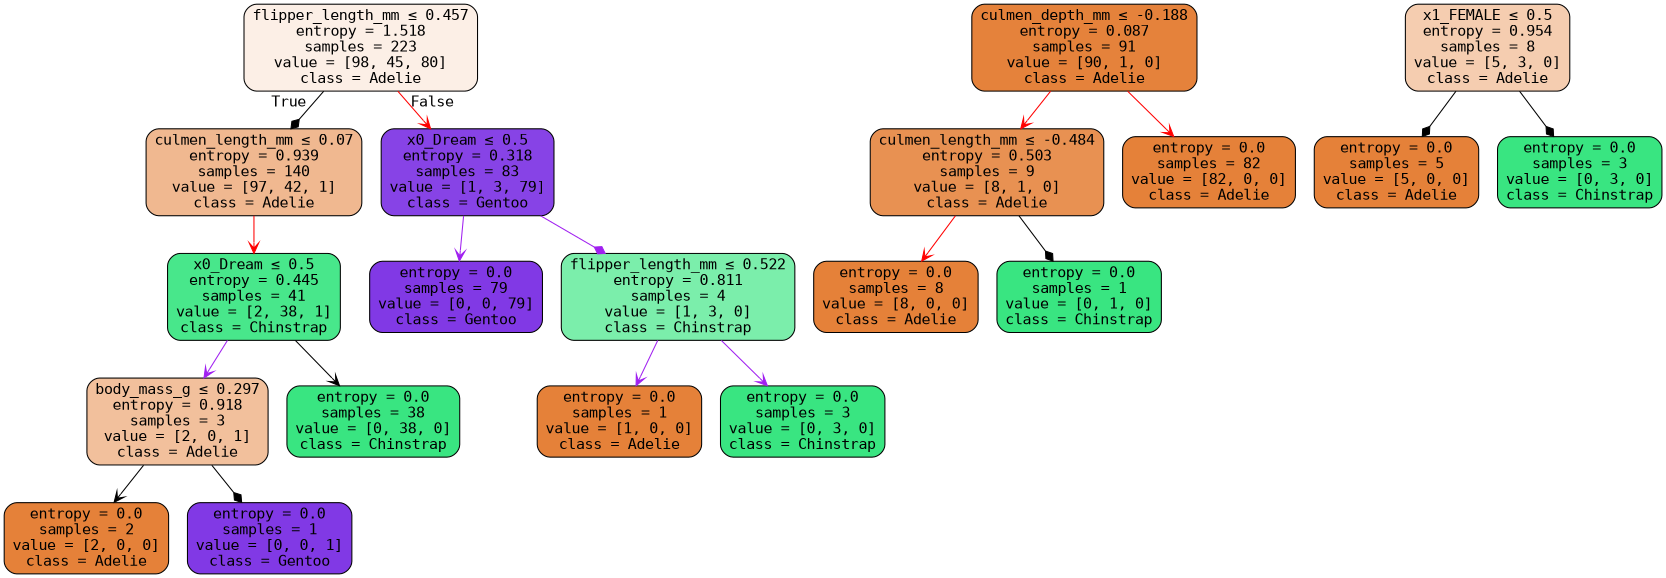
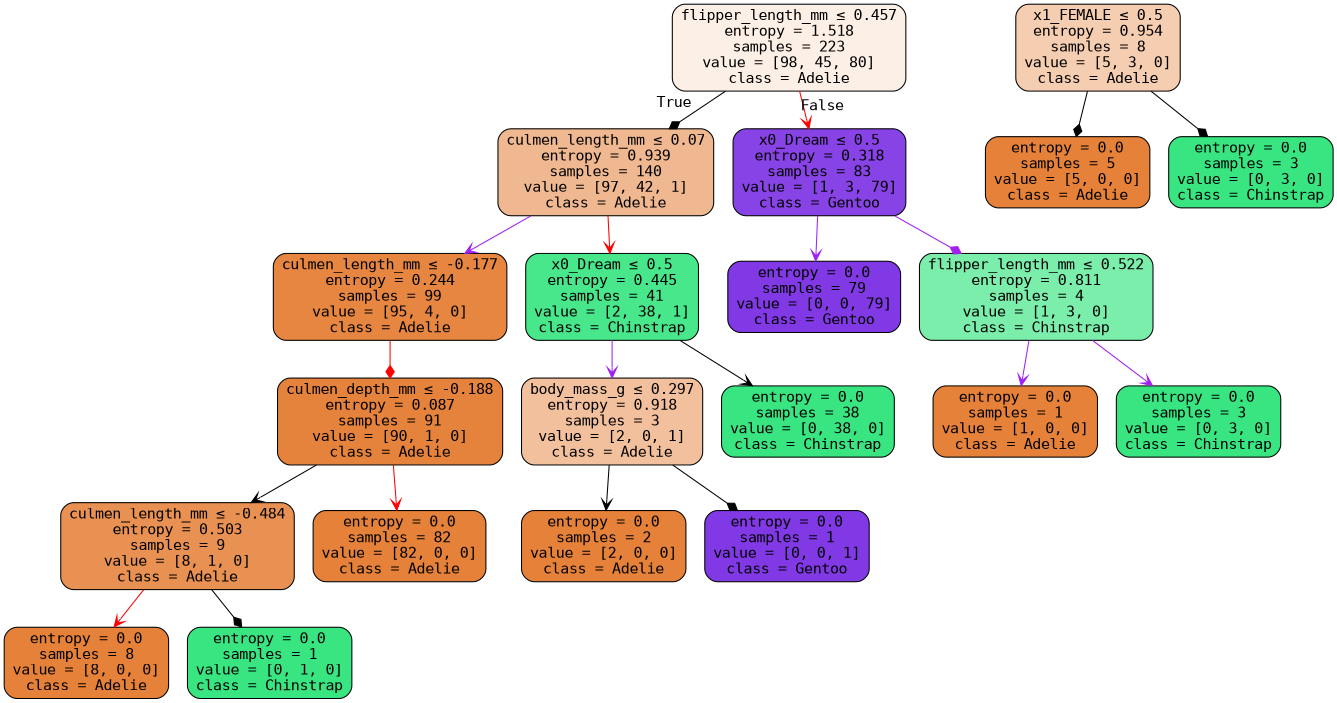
edge "culmen_depth_mm ≤ -0.188" -> "culmen_length_mm ≤ -0.484": color red -> black
node "culmen_length_mm ≤ -0.177": added
